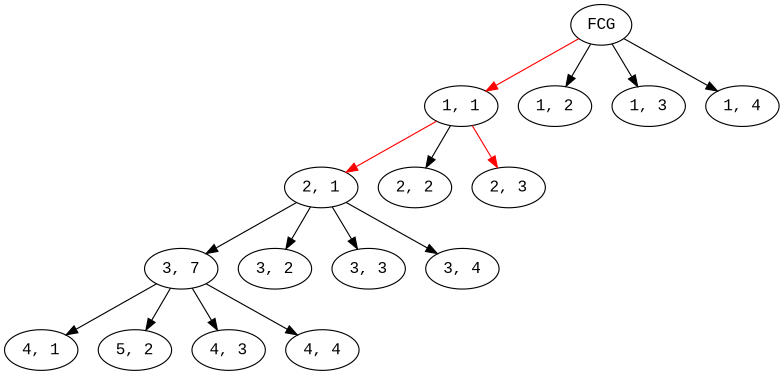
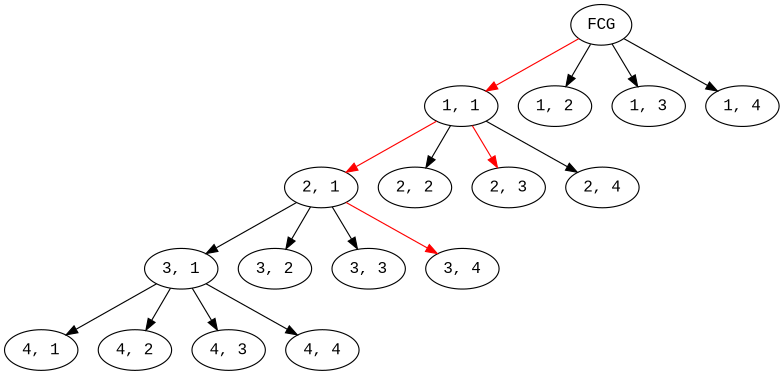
node "2, 4": added
edge "2, 1" -> "3, 4": color black -> red
node "3, 7": label "3, 7" -> "3, 1"
node "5, 2": label "5, 2" -> "4, 2"
